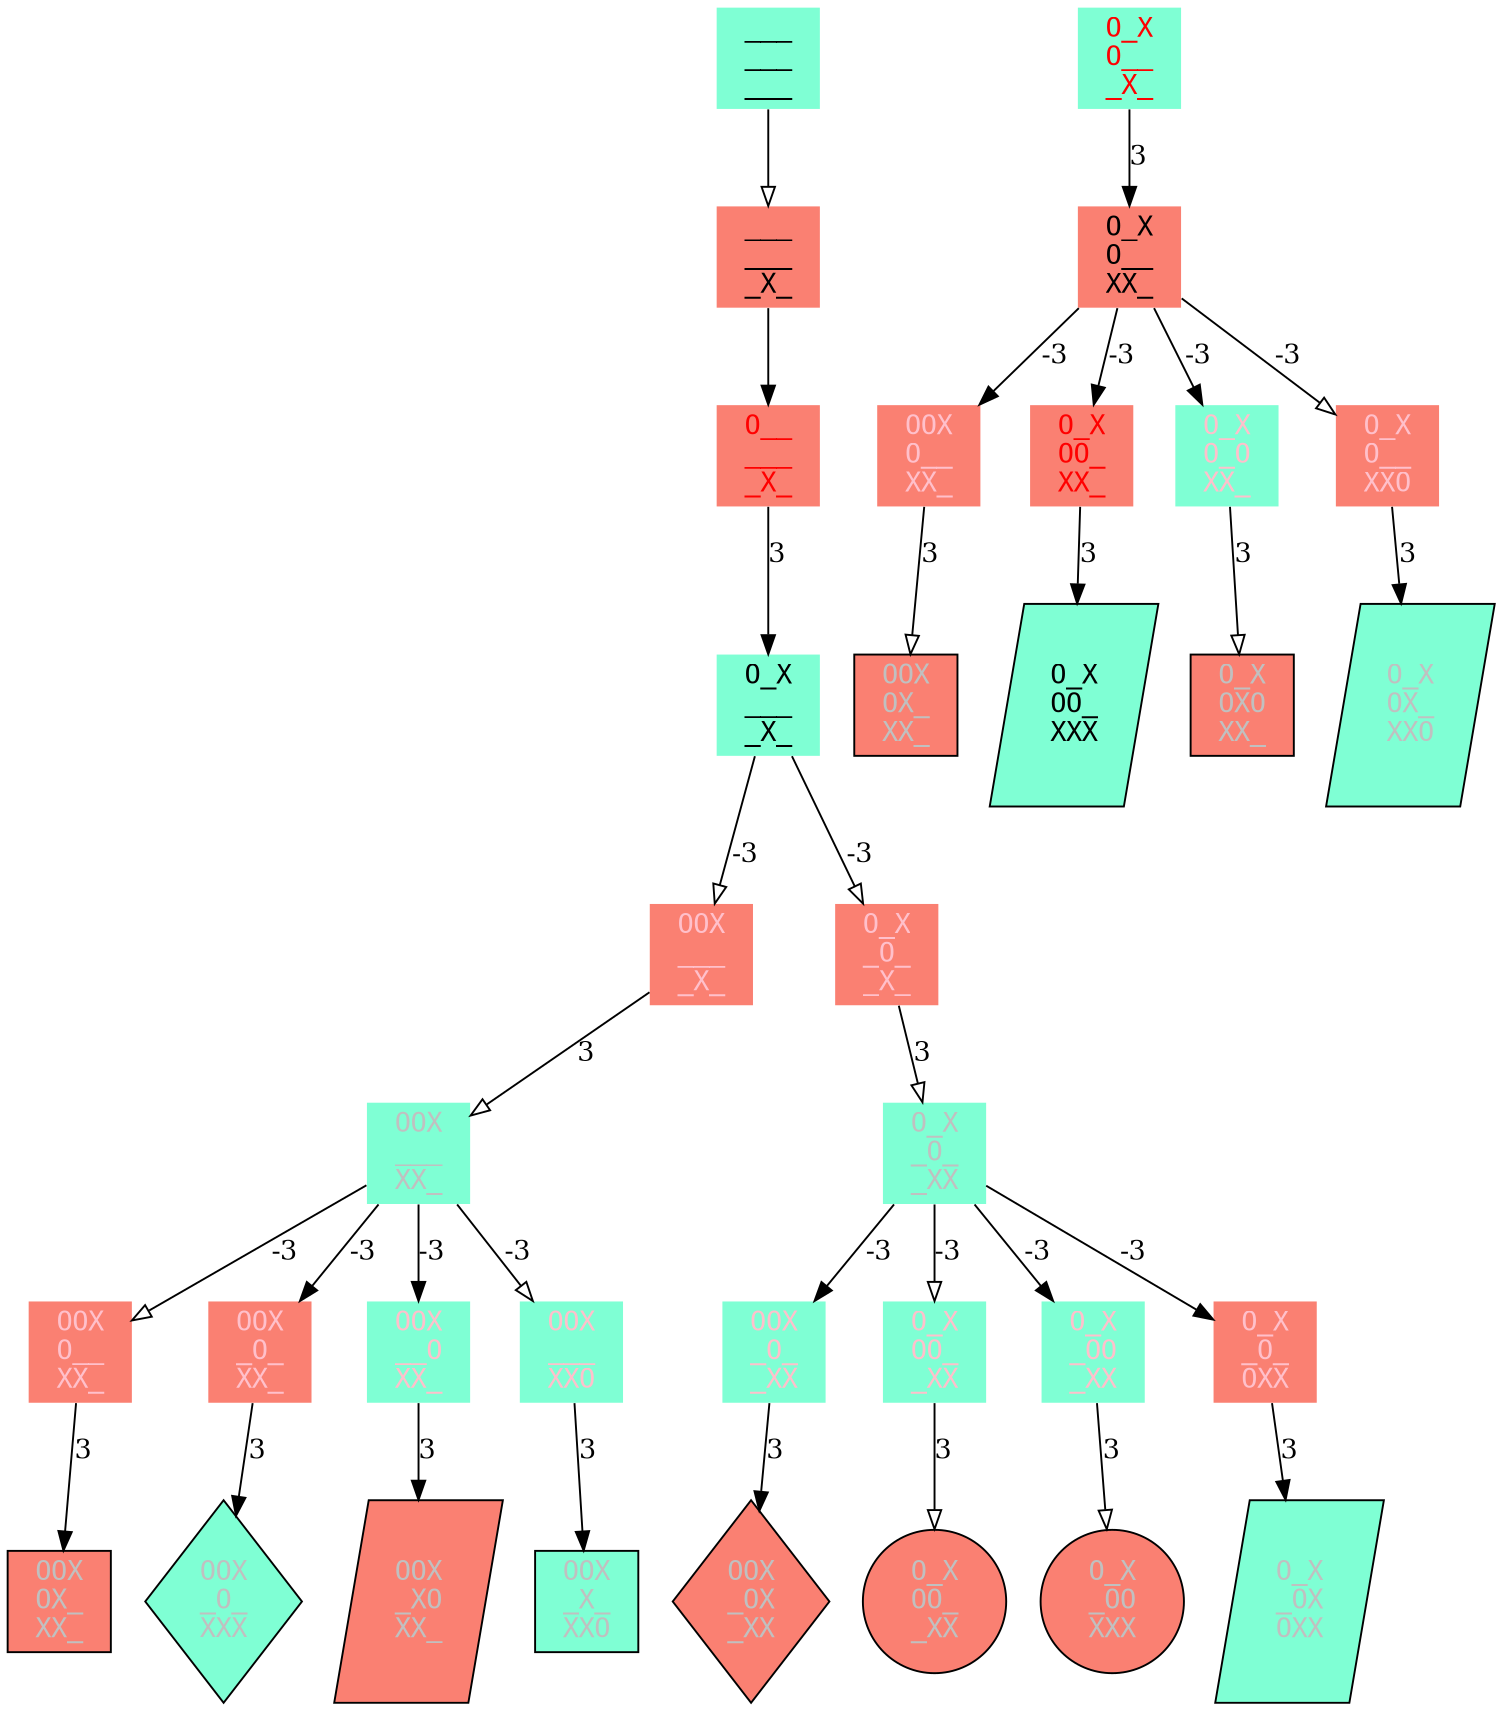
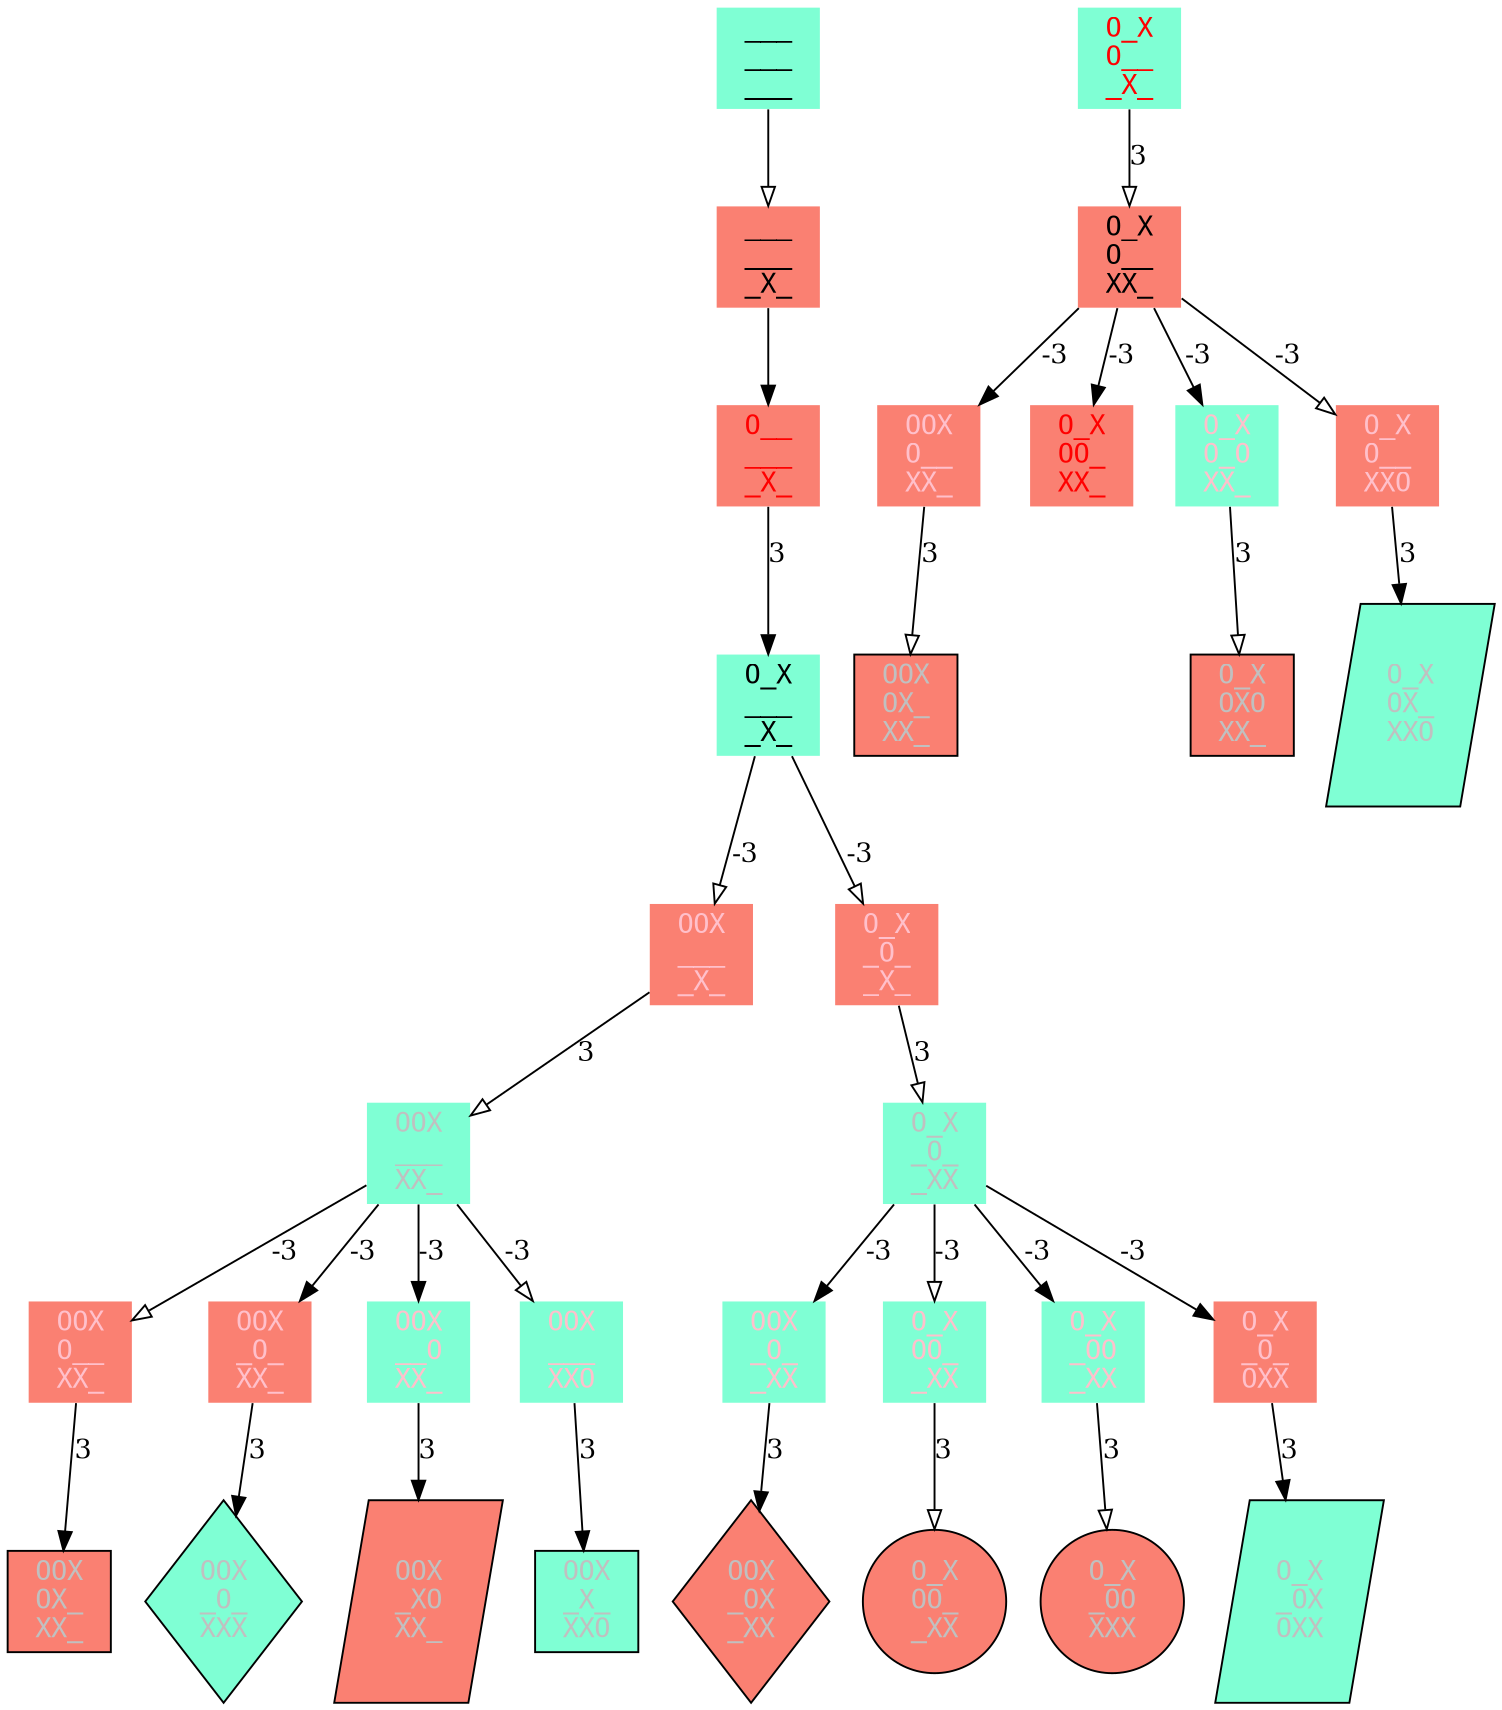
edge "O_X O__ _X_" -> "O_X O__ XX_": arrowhead normal -> onormal
node "O_X OO_ XXX": removed
